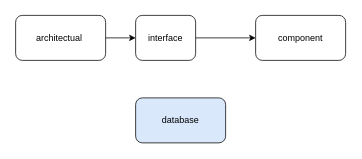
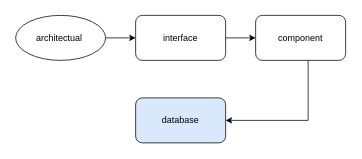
node "architectual": shape rounded rectangle -> ellipse
node "interface": size 60x45 -> 90x45
edge "component" -> "database": added
